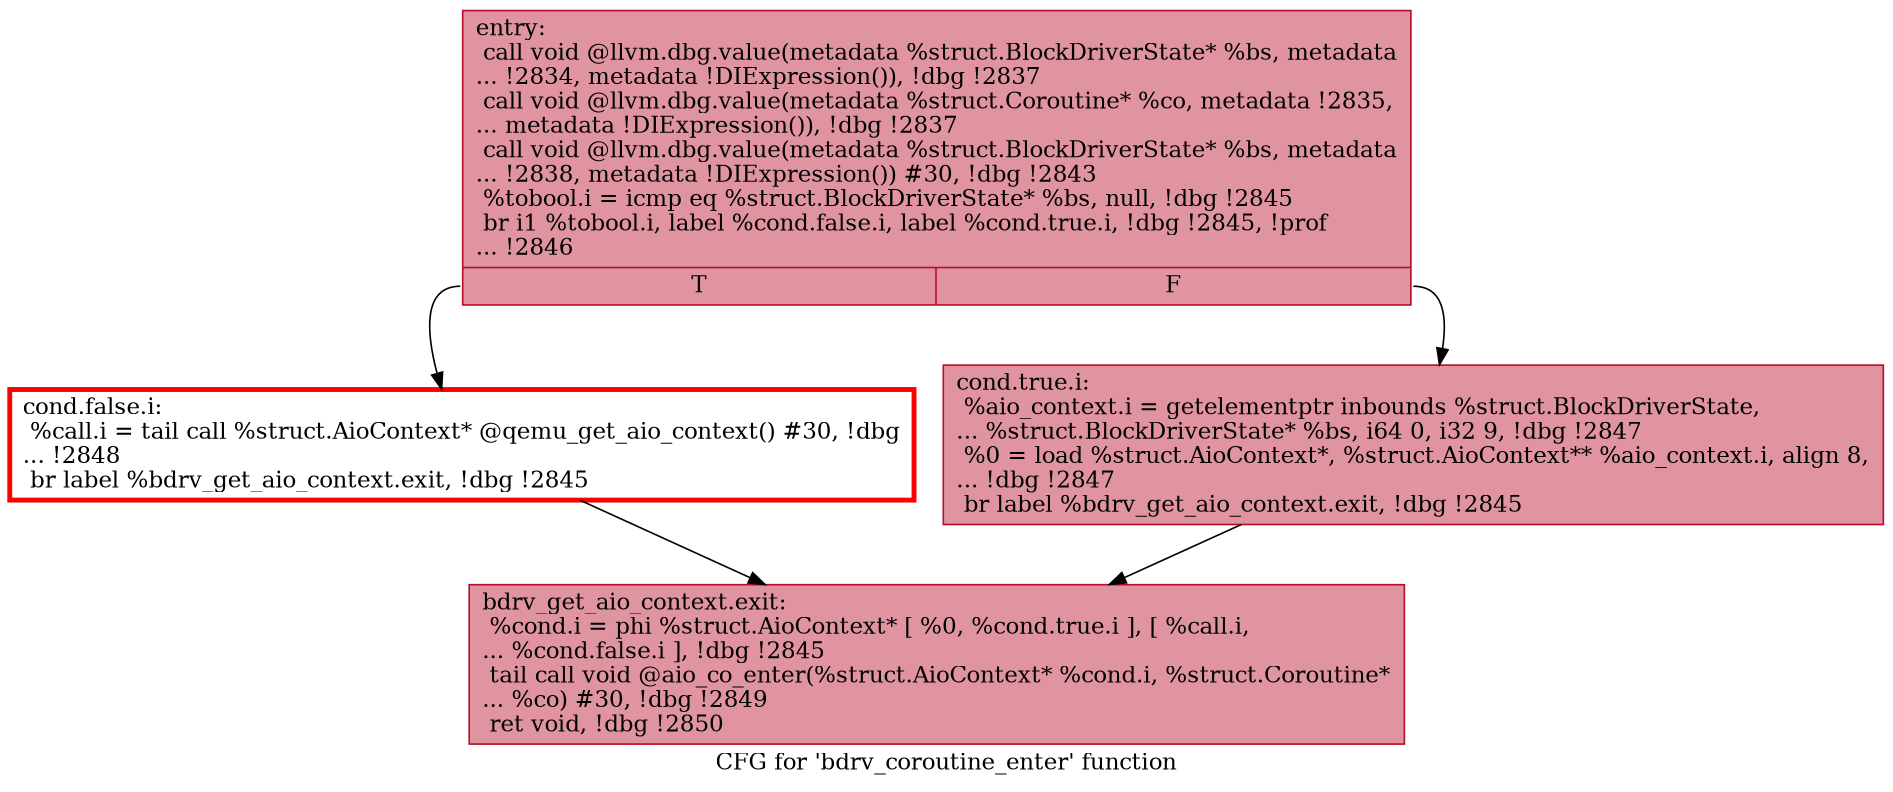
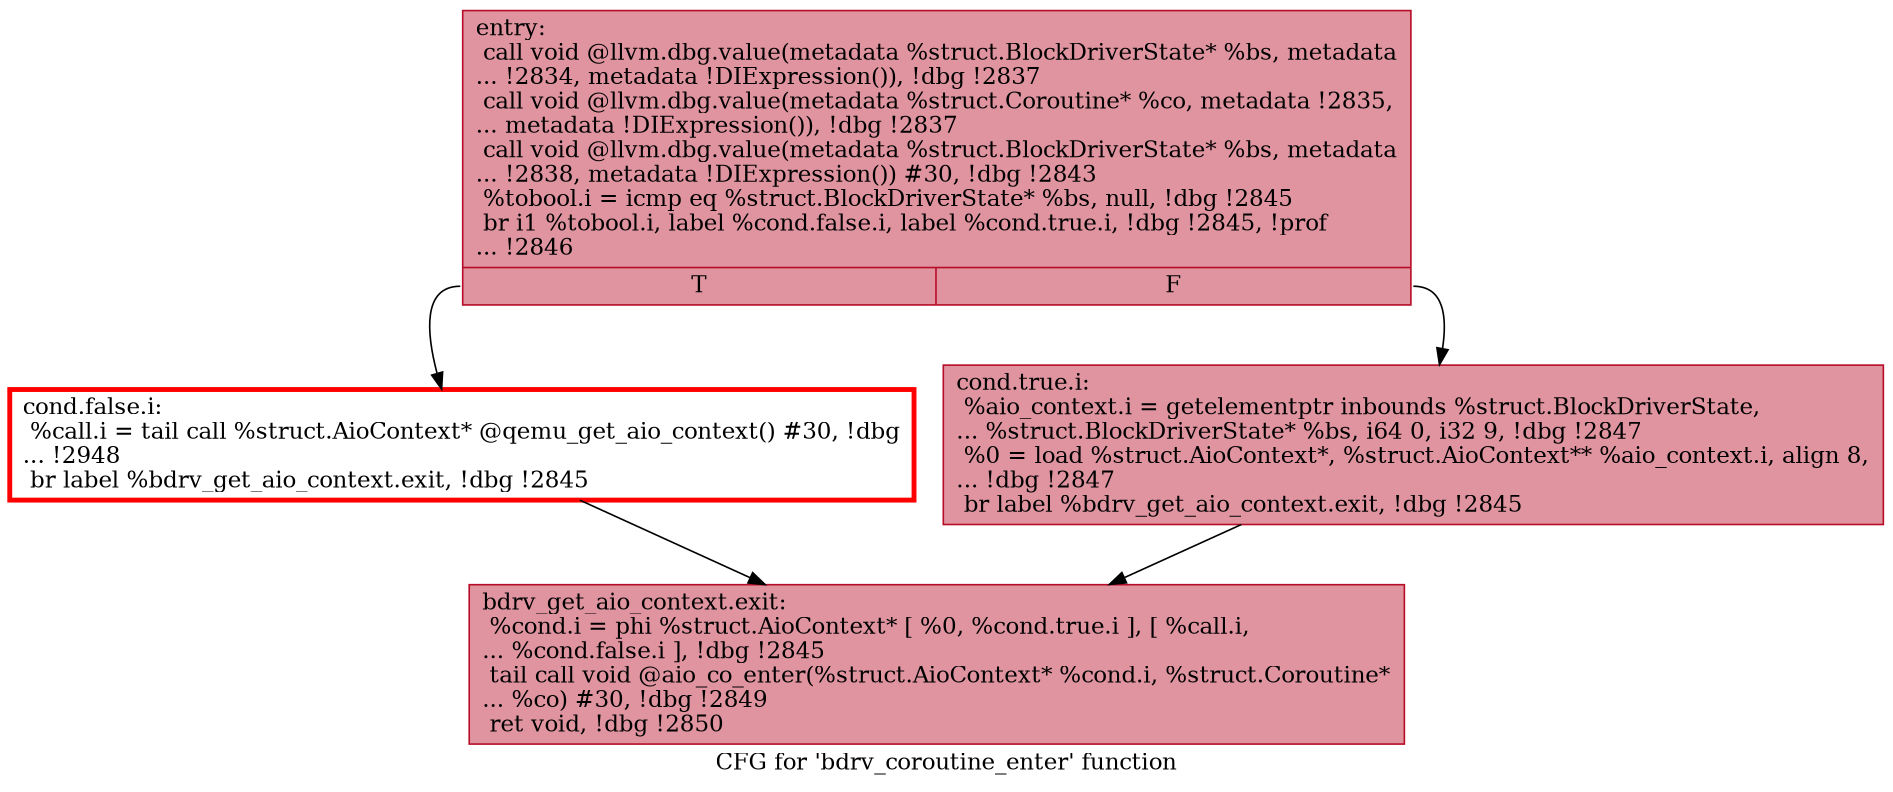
node "cond.false.i:": text "... !2848" -> "... !2948"
